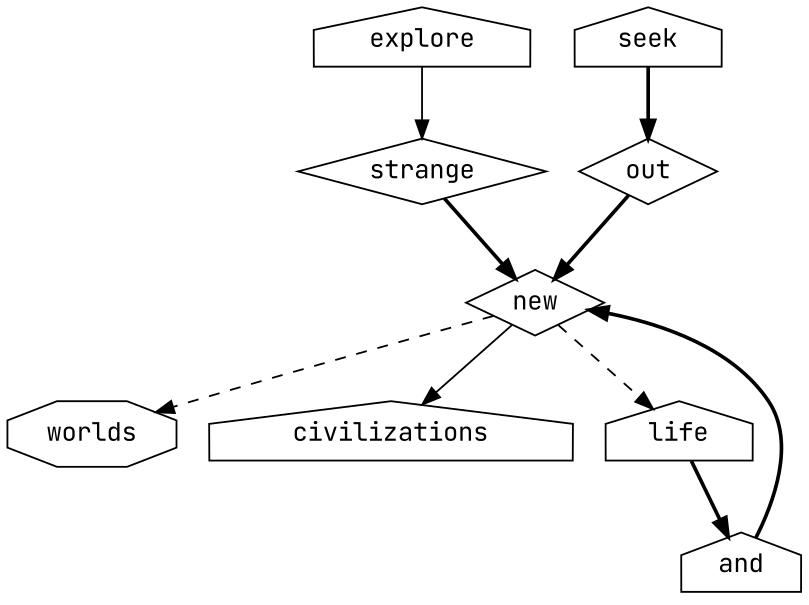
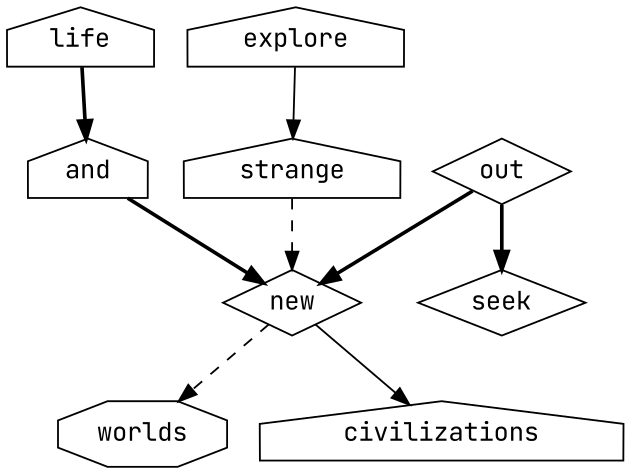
node "seek": shape house -> diamond
edge "seek" -> "out": reversed
node "strange": shape diamond -> house
edge "strange" -> "new": style bold -> dashed
edge "new" -> "life": removed
